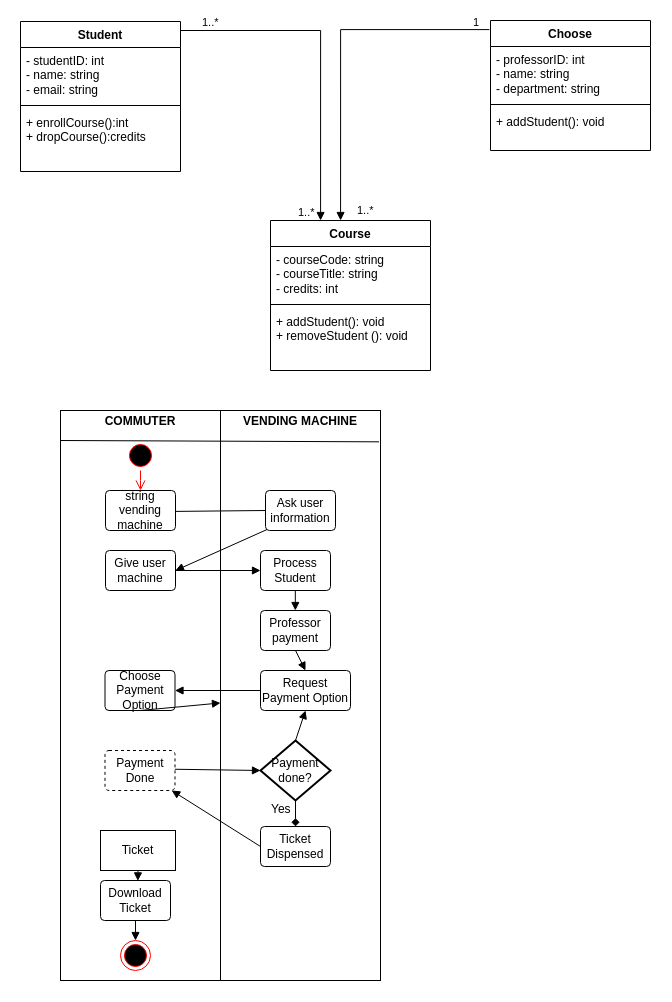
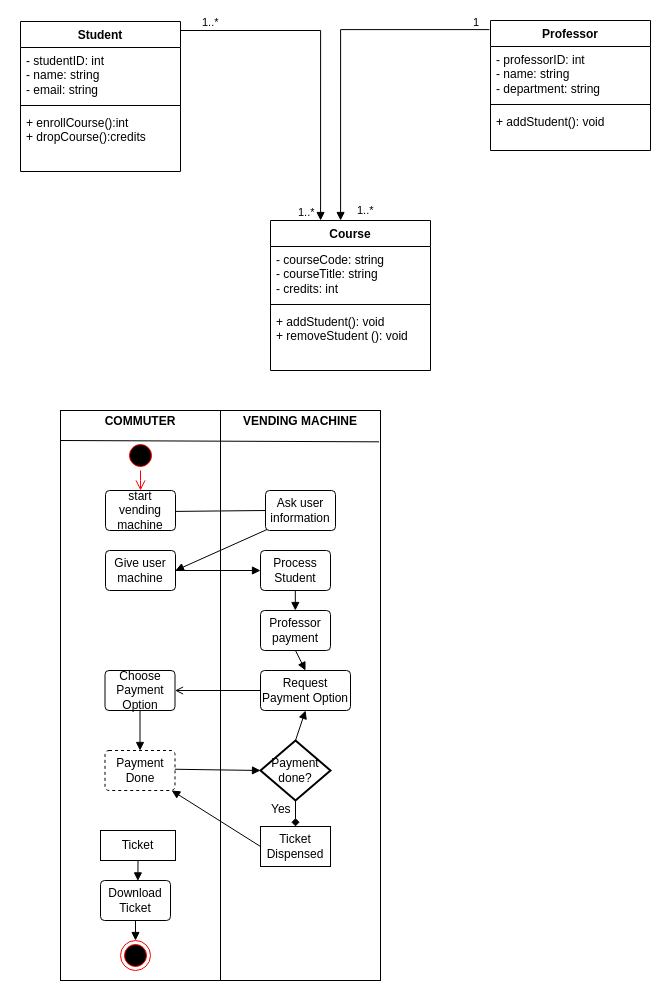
node "Choose": label "Choose" -> "Professor"
node "string vending machine": label "string vending machine" -> "start vending machine"
edge "Request Payment Option" -> "Choose Payment Option": arrowhead block -> open
edge "Choose Payment Option" -> "VENDING MACHINE": now "Choose Payment Option" -> "Payment Done"
node "Ticket Dispensed": shape rounded rectangle -> rectangle
node "Ticket": size 75x40 -> 75x30
